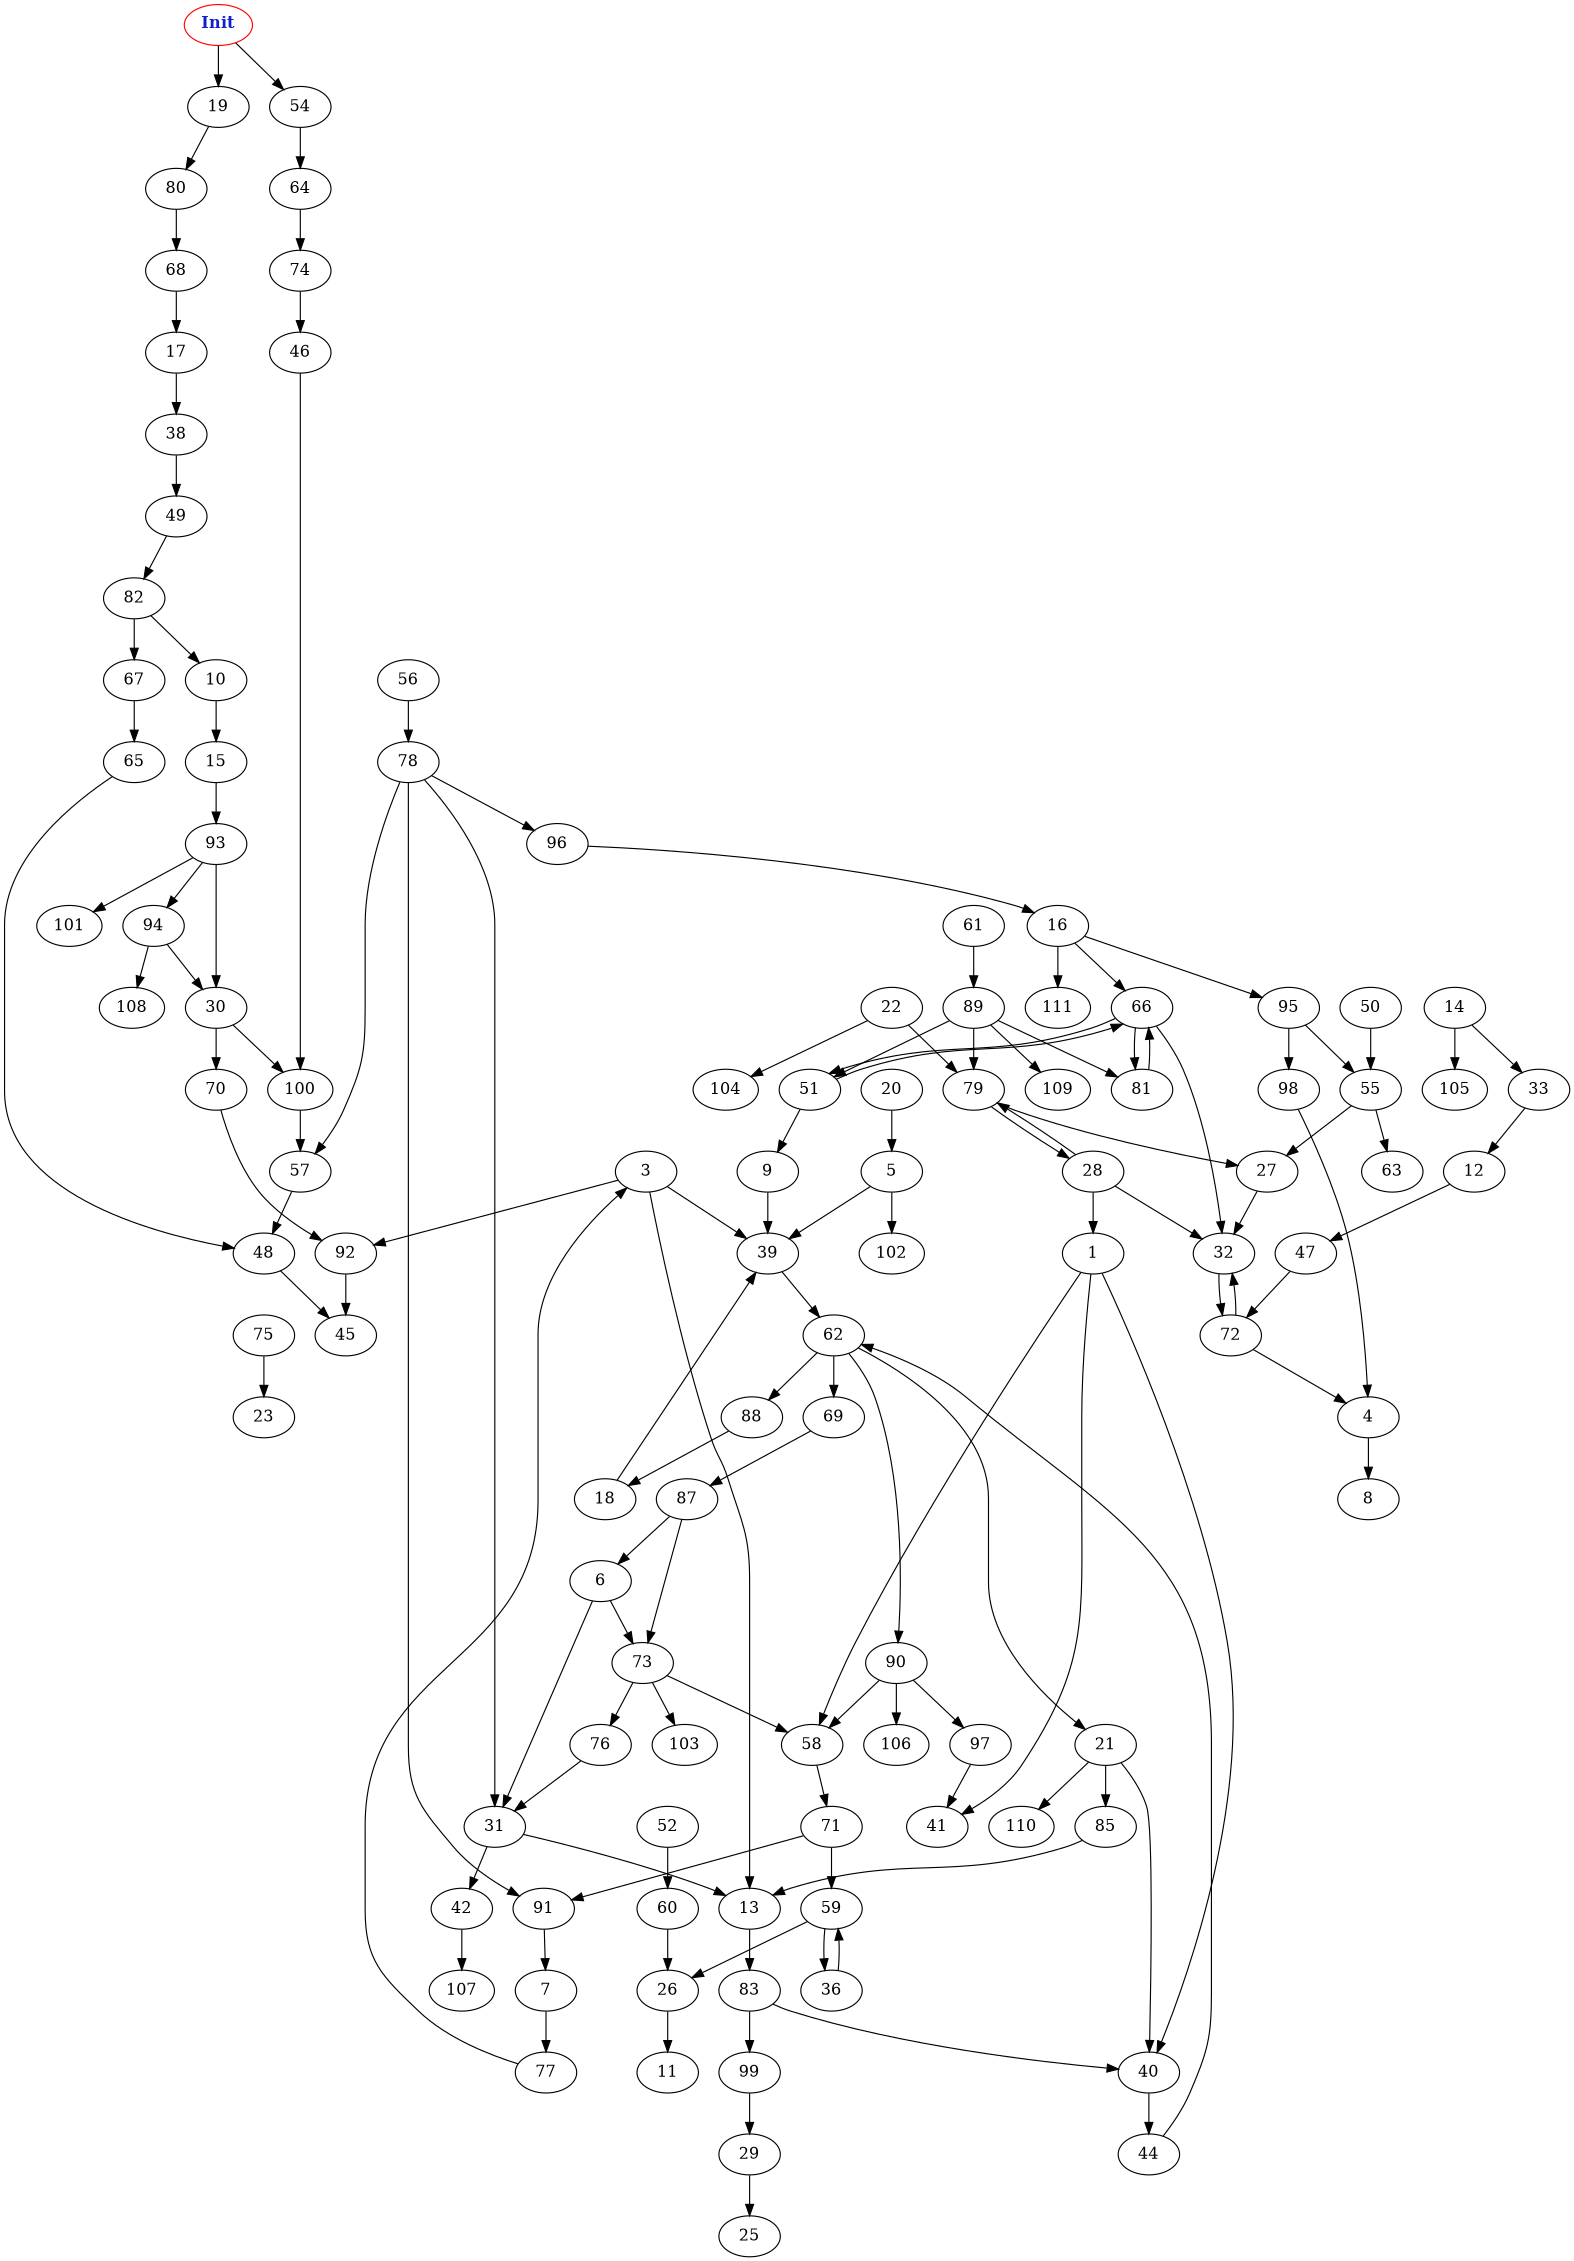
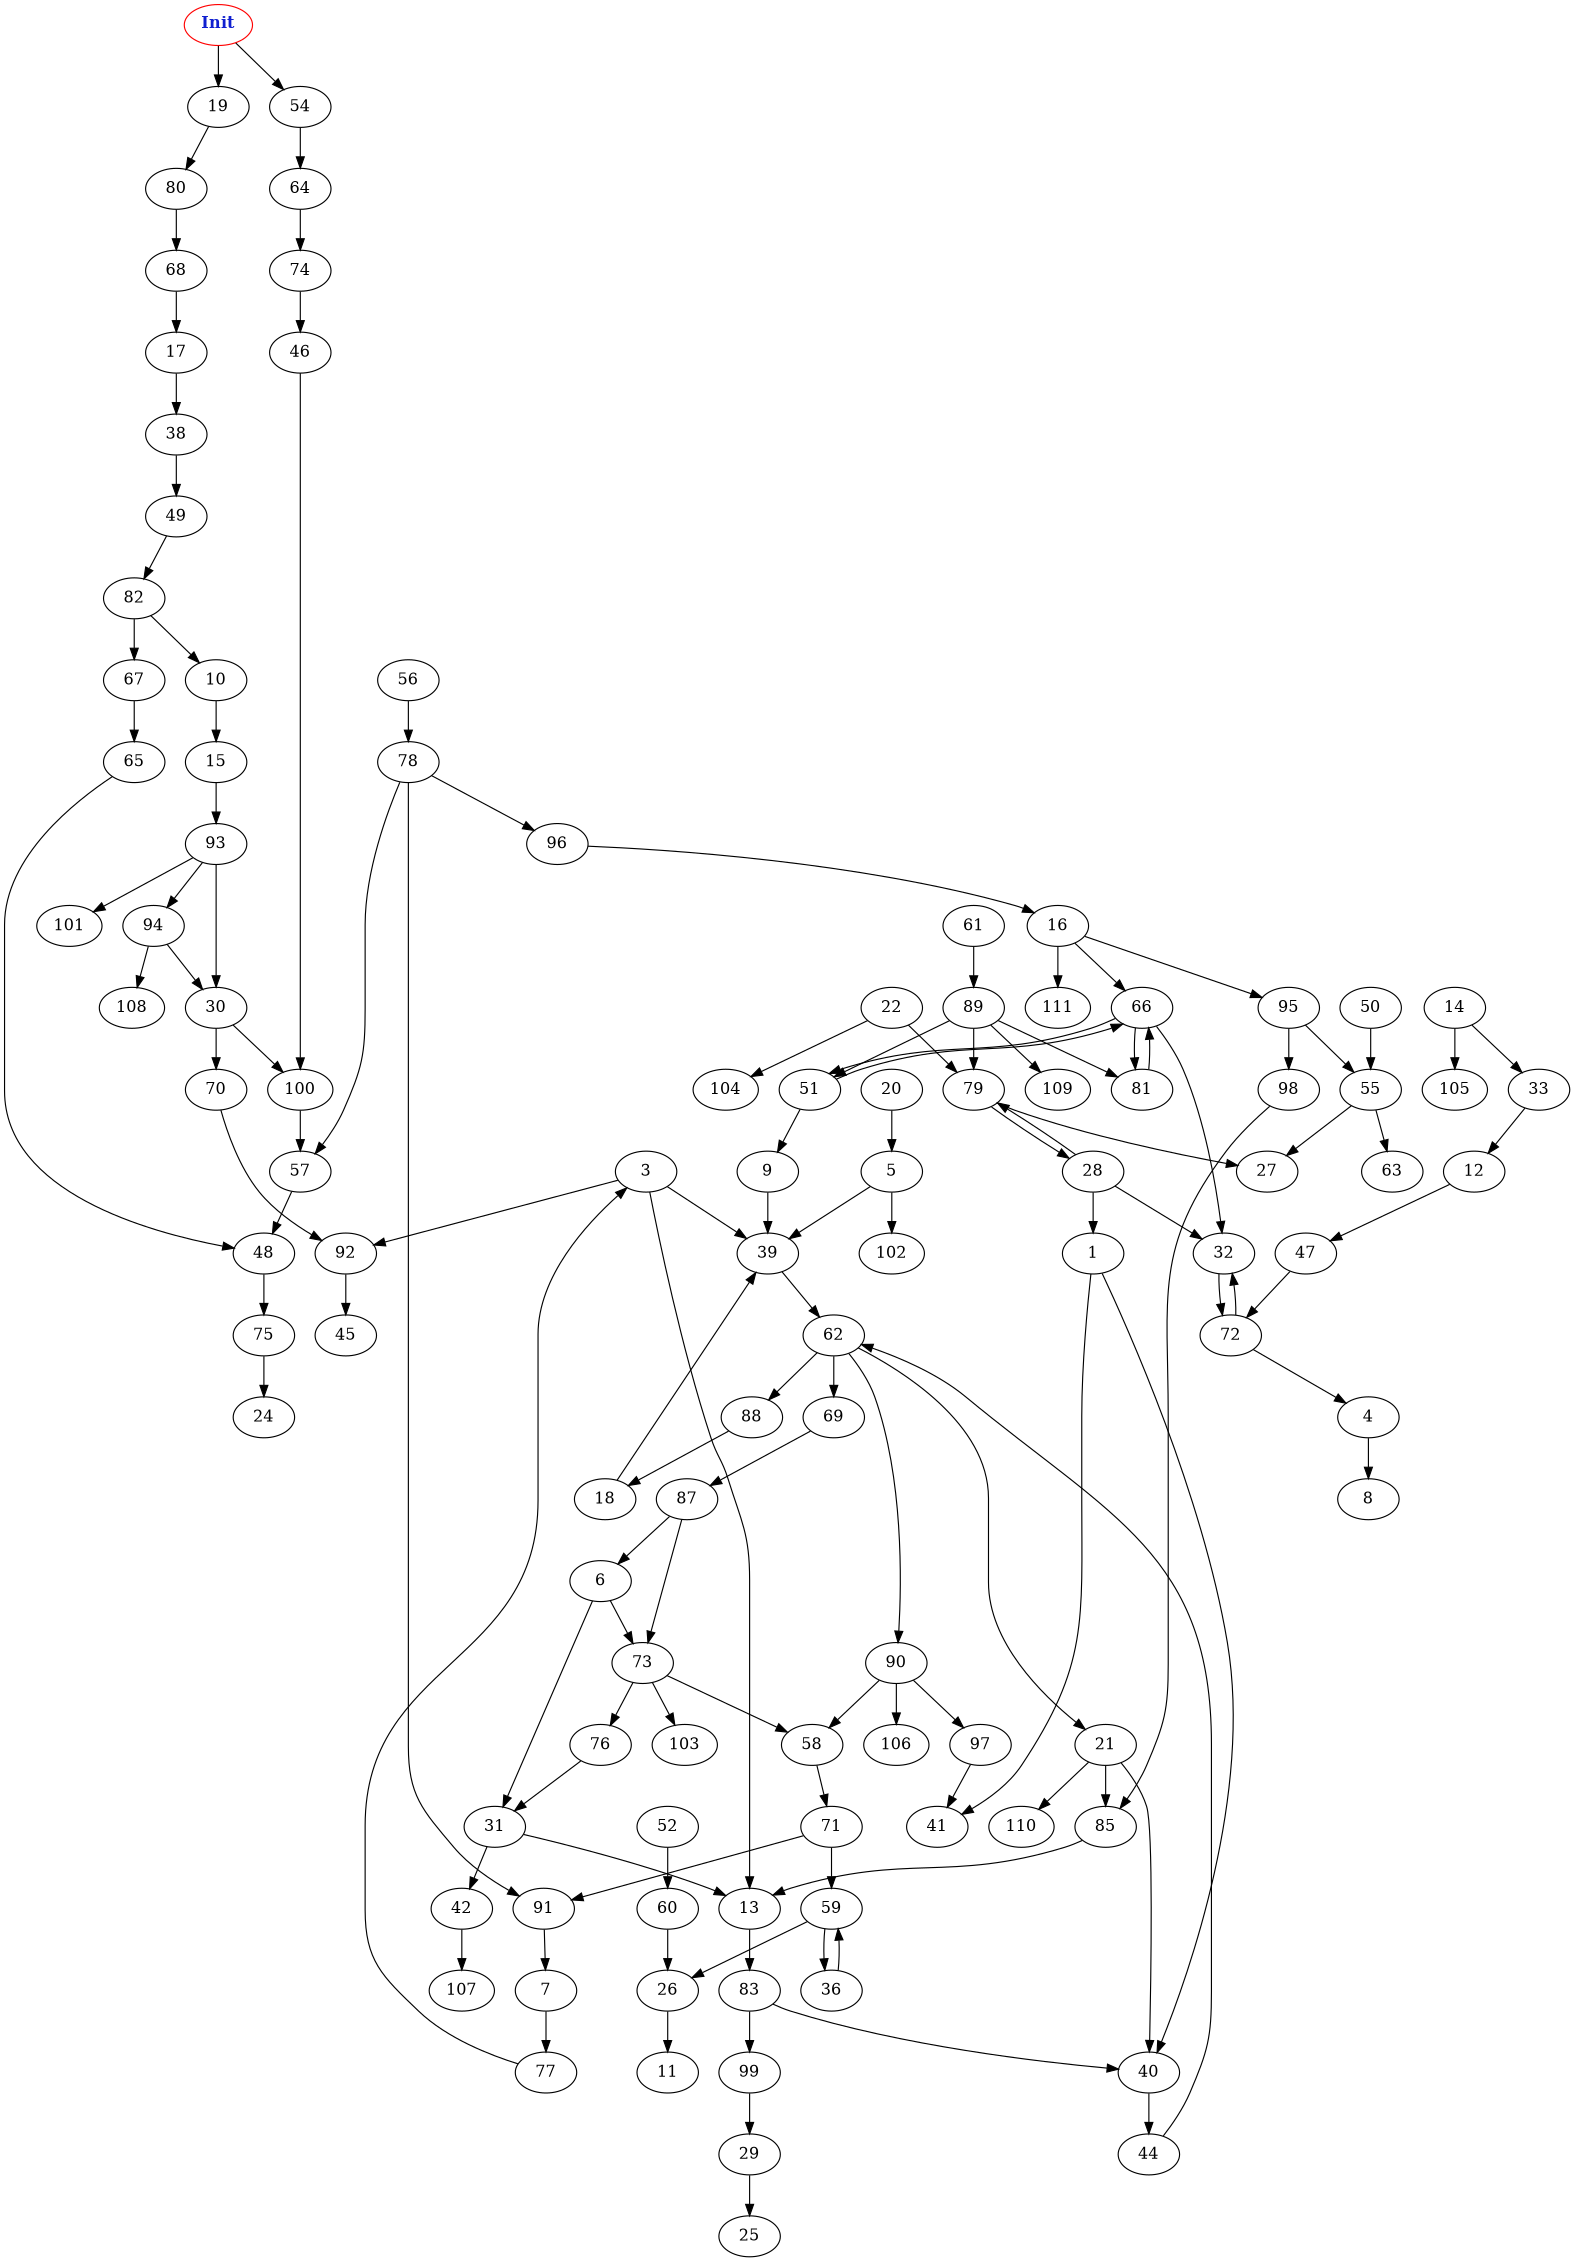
edge "27" -> "32": removed
edge "98" -> "4": now "98" -> "85"
edge "78" -> "31": removed
edge "48" -> "45": now "48" -> "75"
node "23": label "23" -> "24"
edge "1" -> "58": removed
